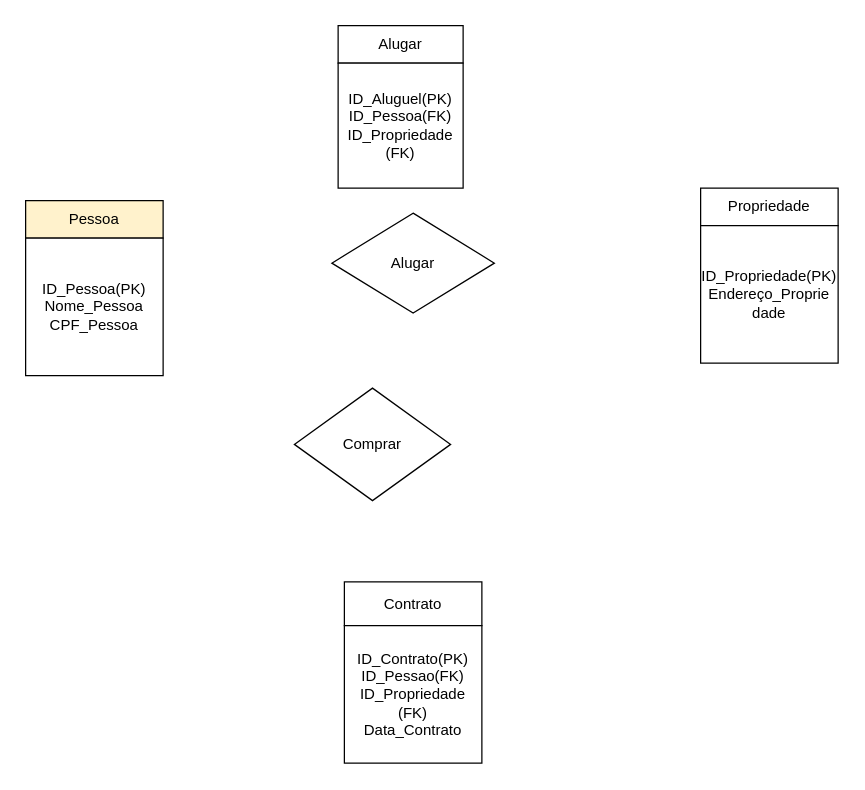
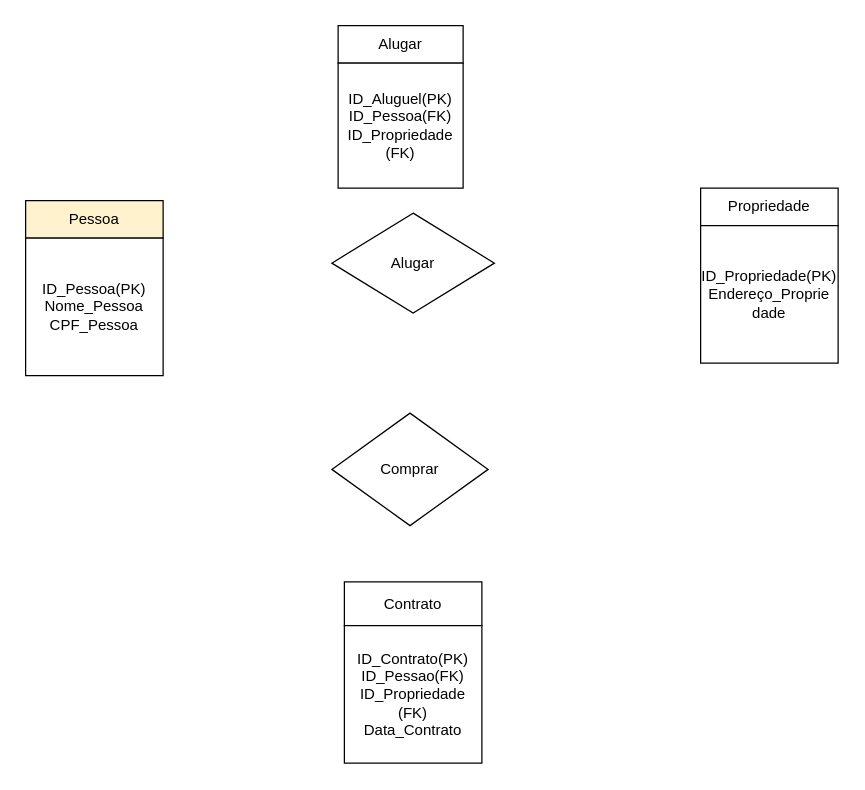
node "Comprar": moved (373, 444) -> (410, 469)
